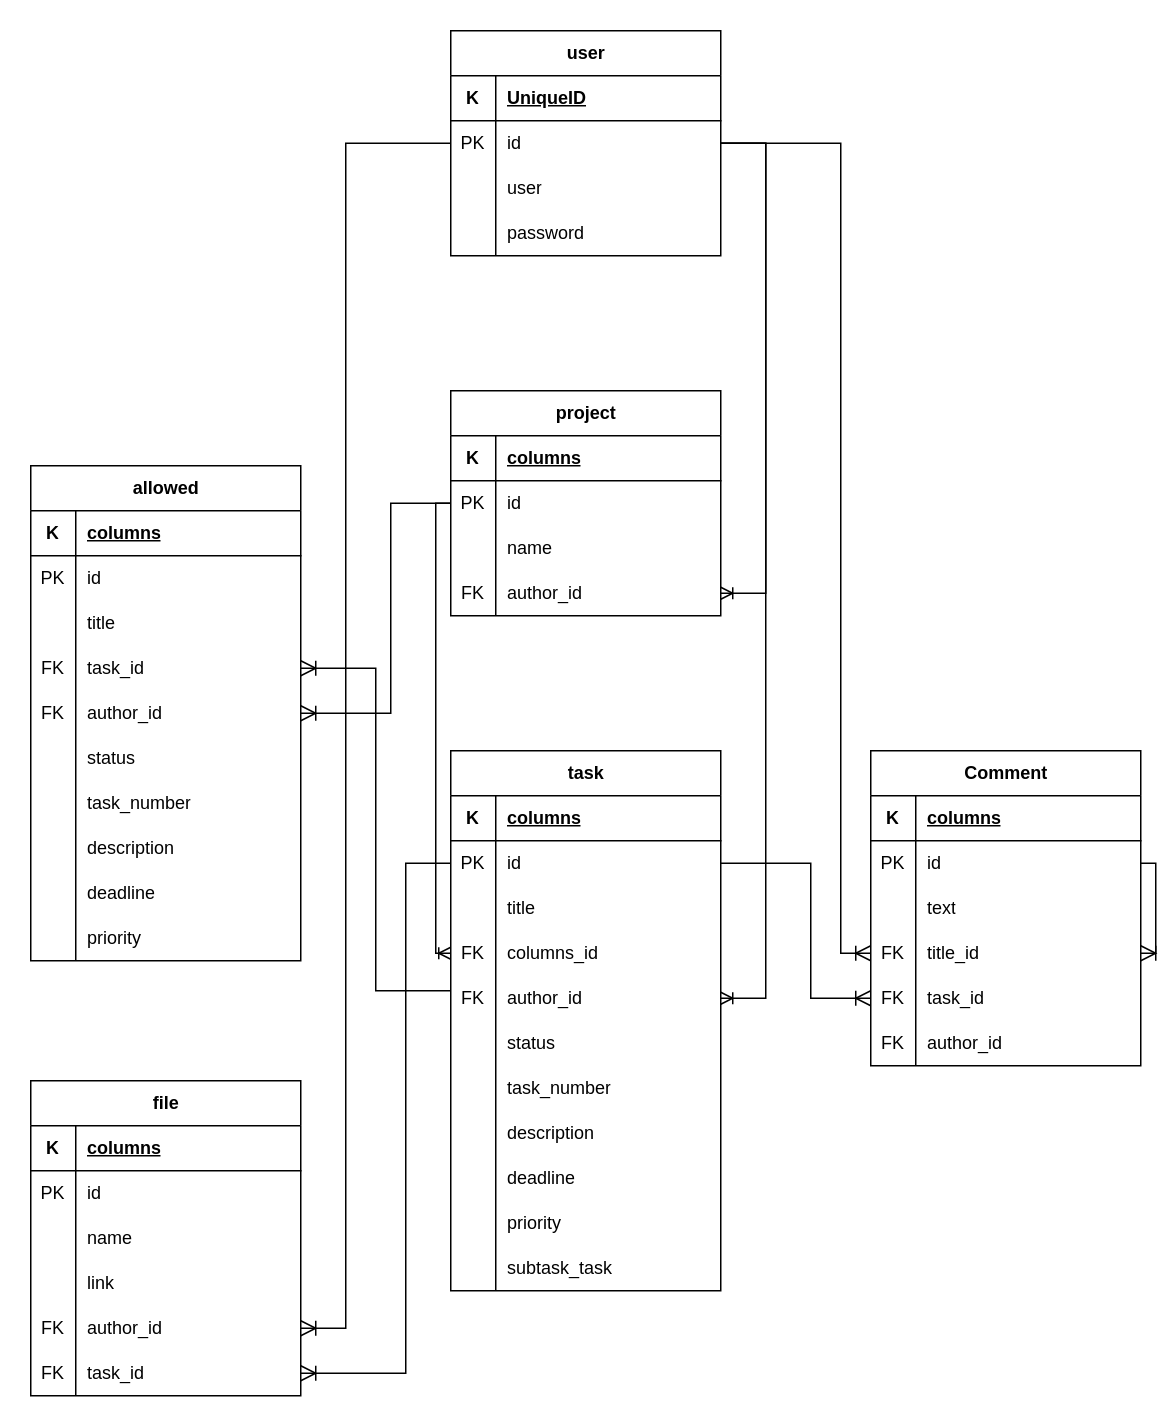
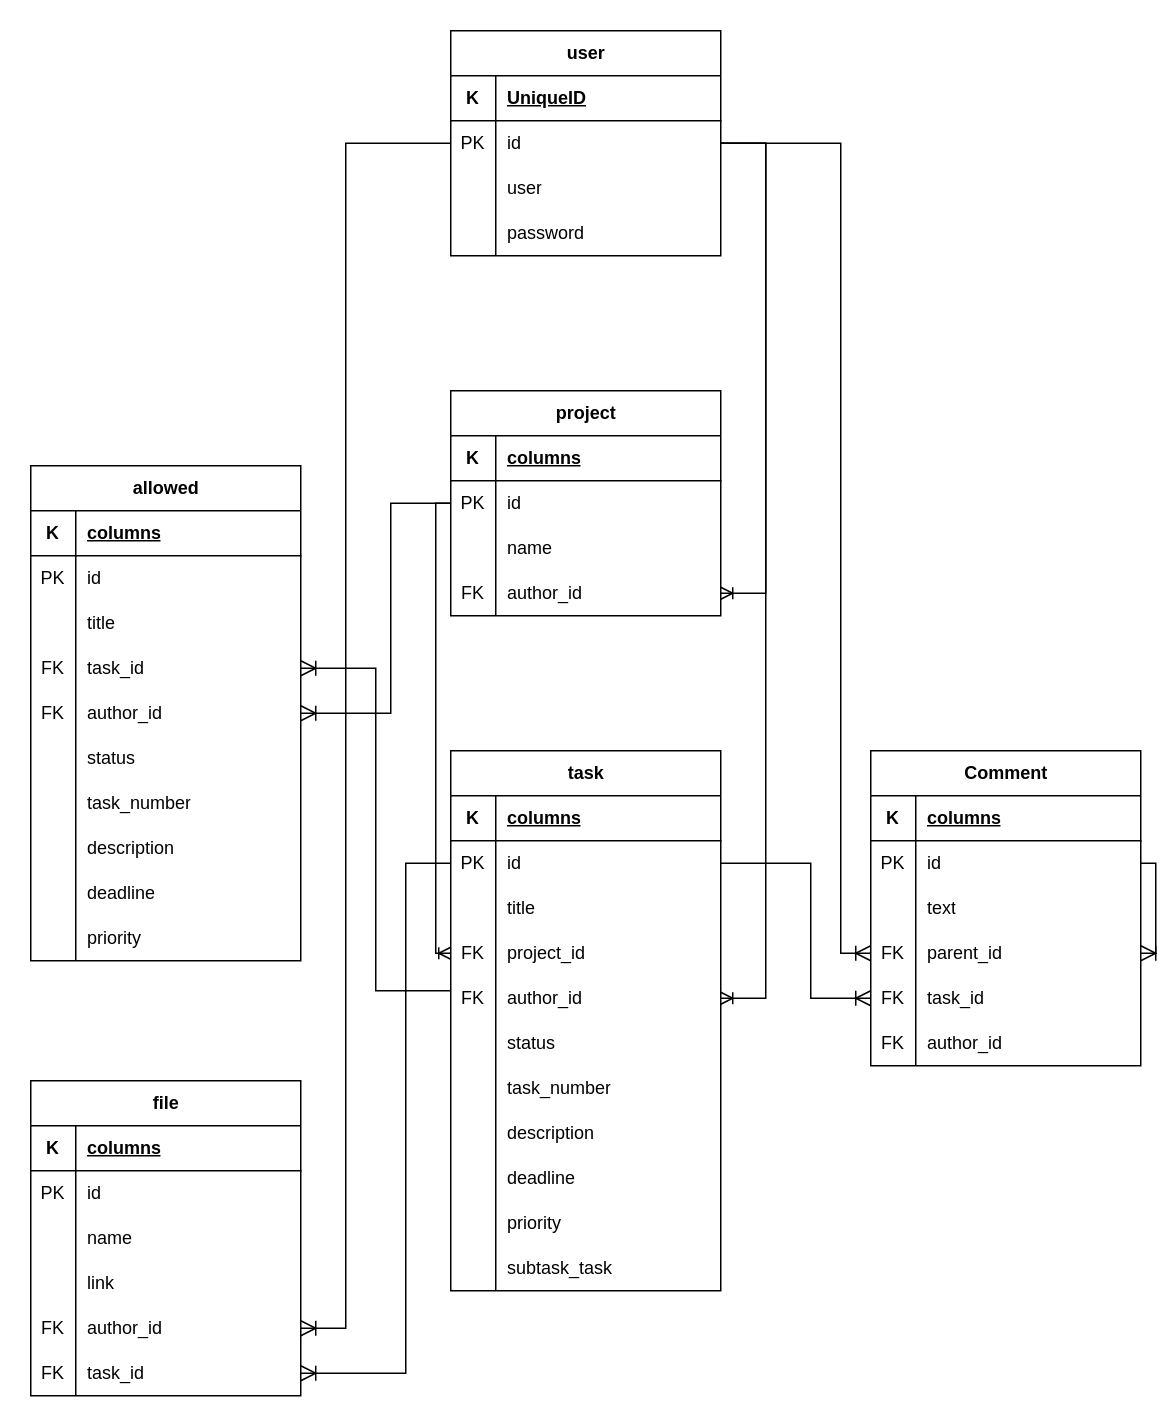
node "columns_id": label "columns_id" -> "project_id"
node "title_id": label "title_id" -> "parent_id"
